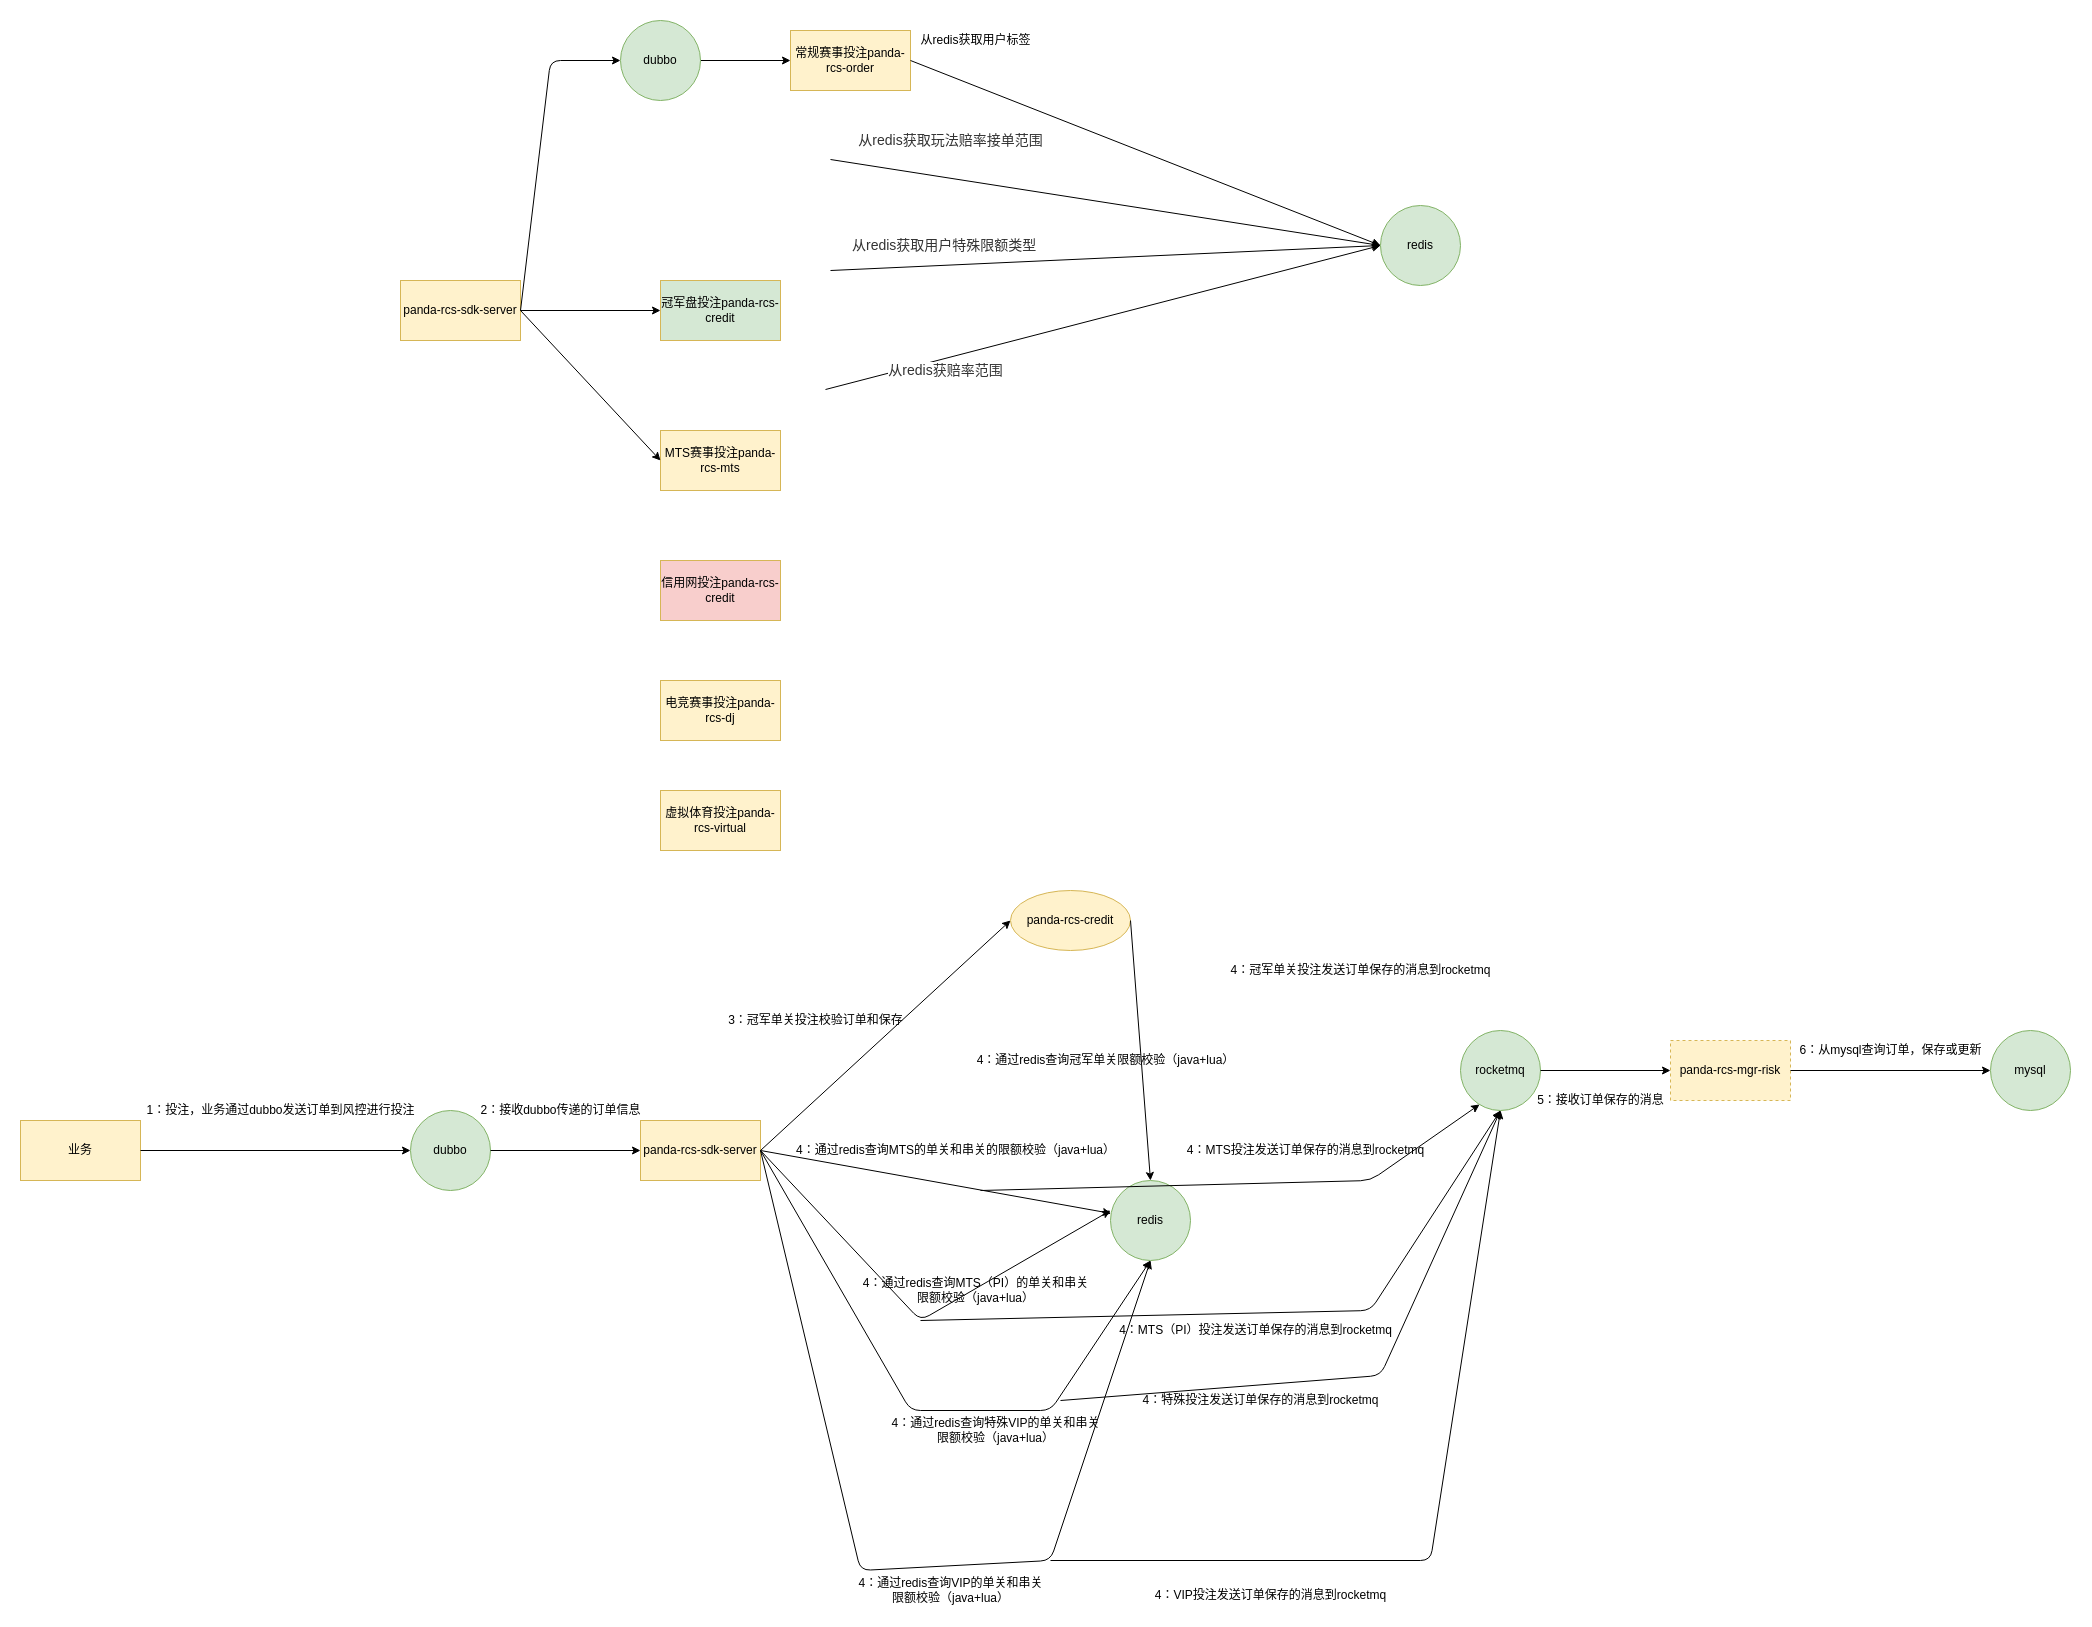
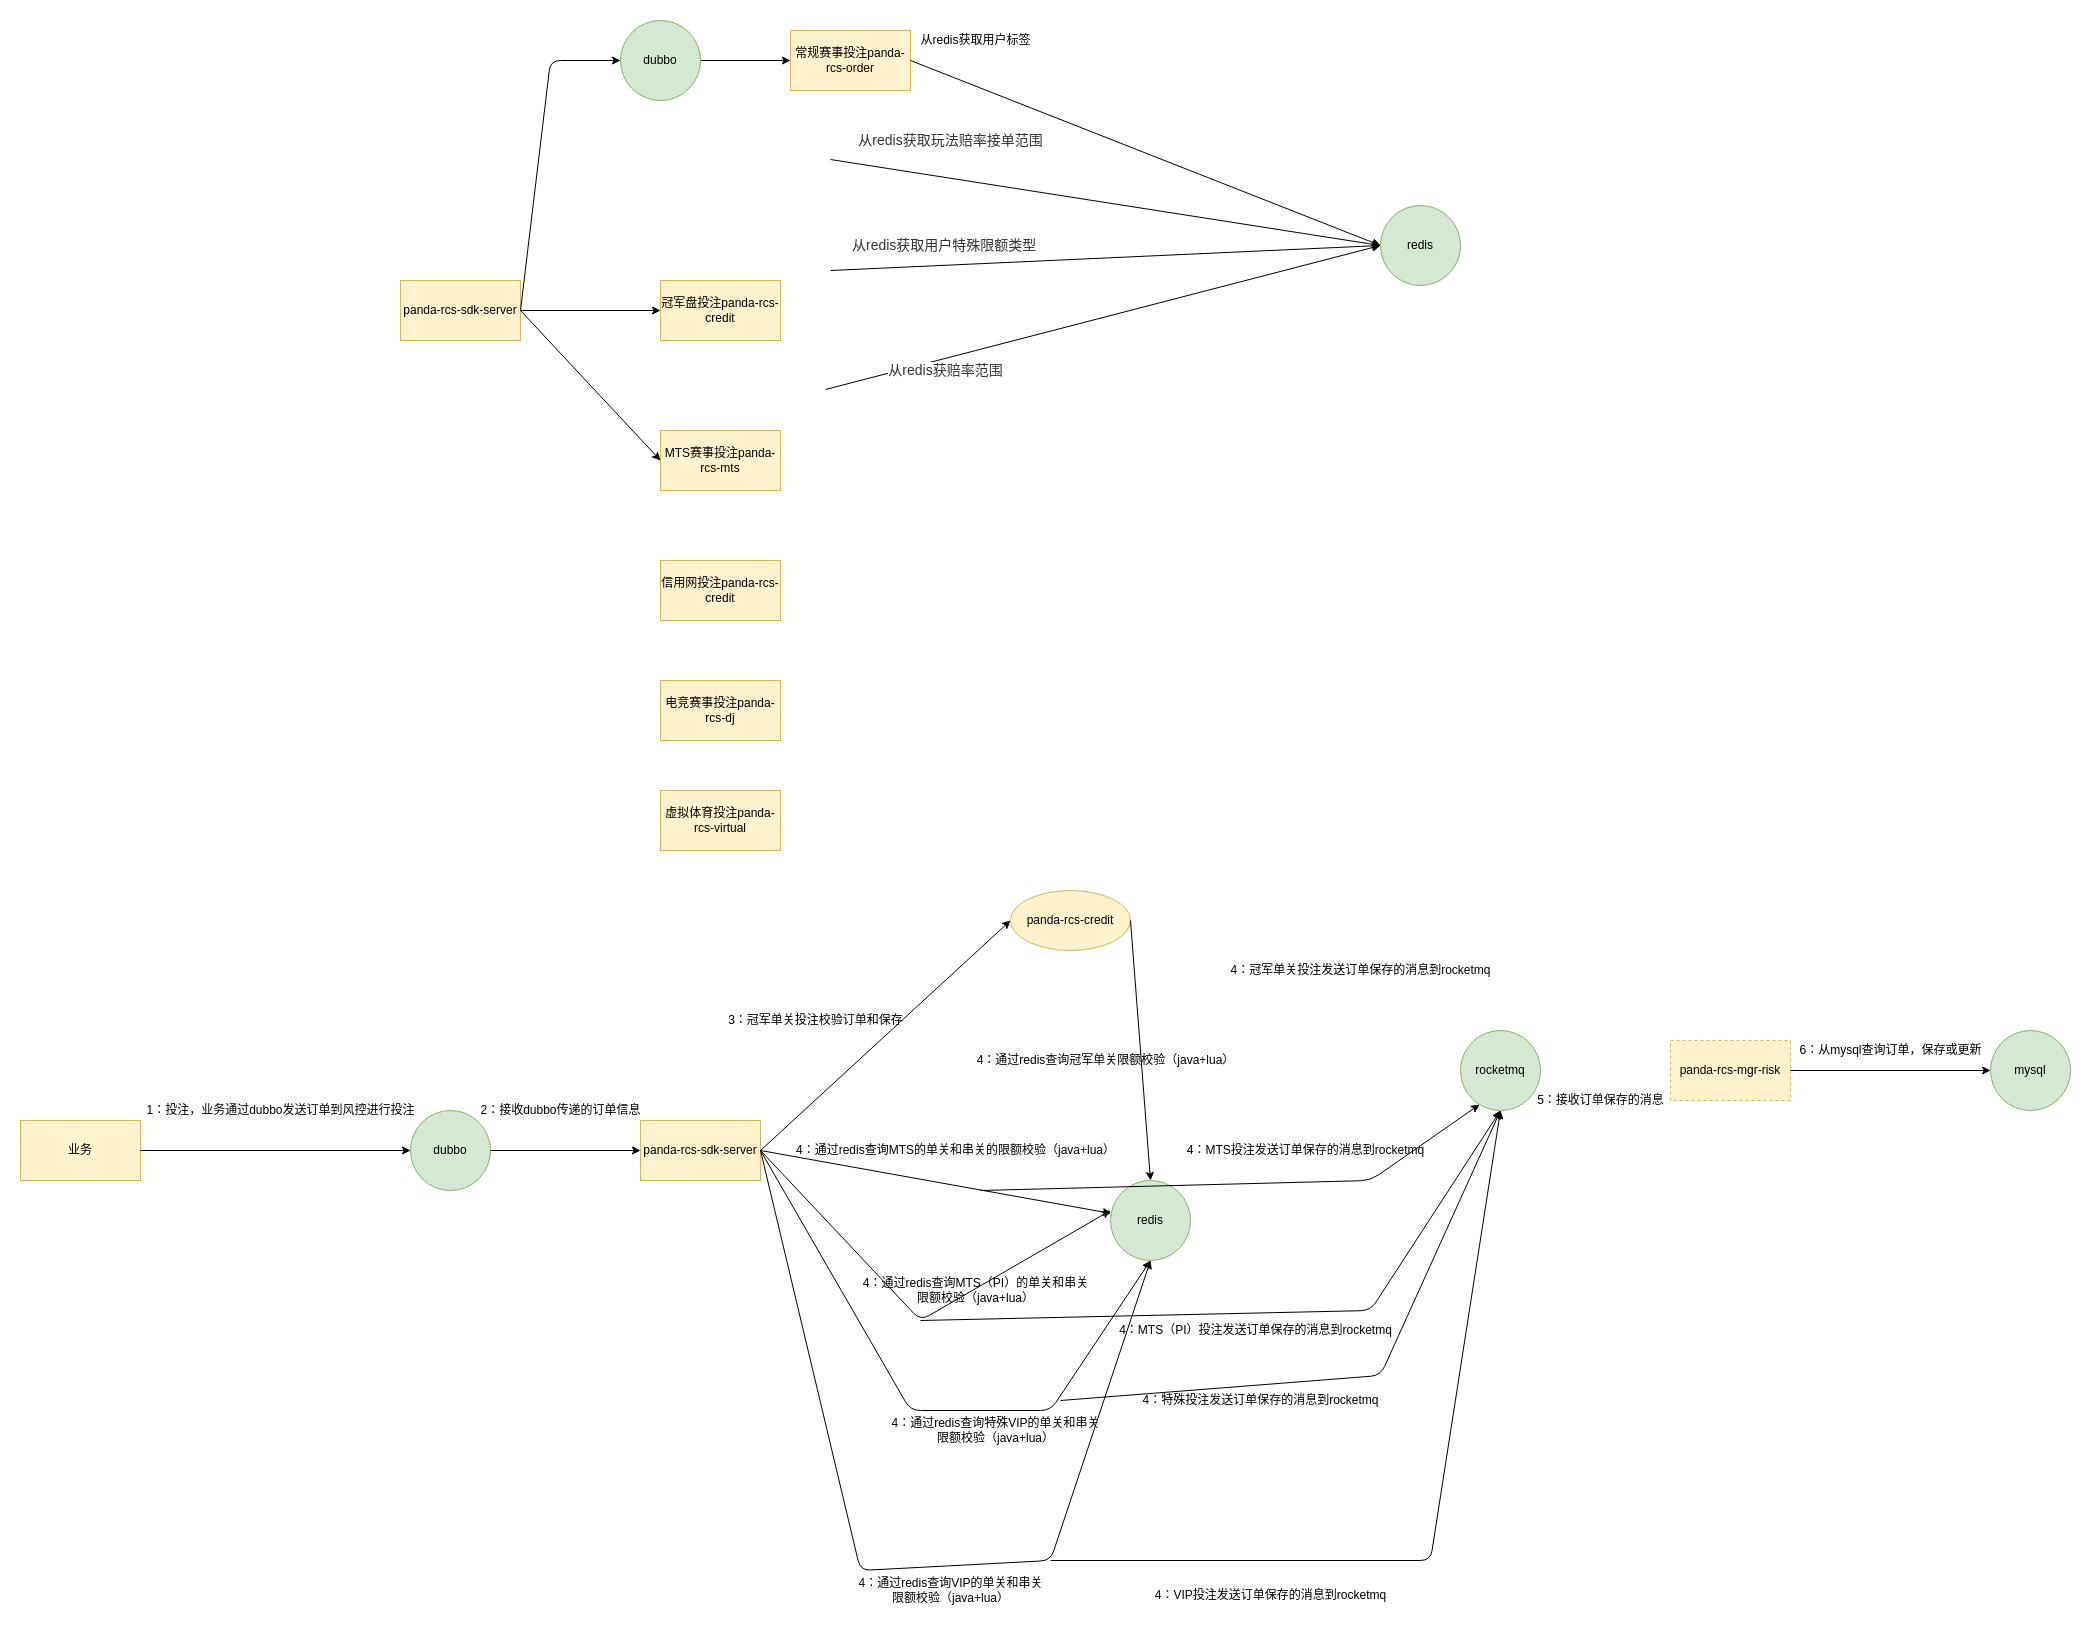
node "冠军盘投注panda-rcs-credit": fillcolor #d5e8d4 -> #fff2cc
node "信用网投注panda-rcs-credit": fillcolor #f8cecc -> #fff2cc
edge "rocketmq" -> "panda-rcs-mgr-risk": removed
